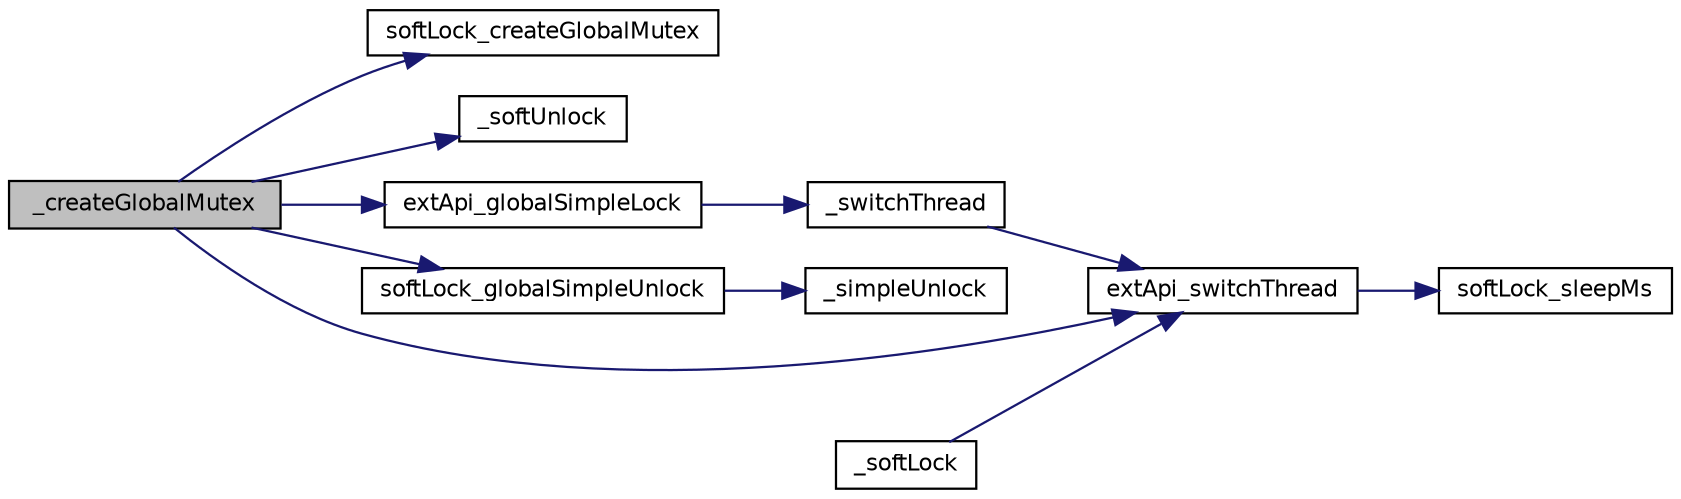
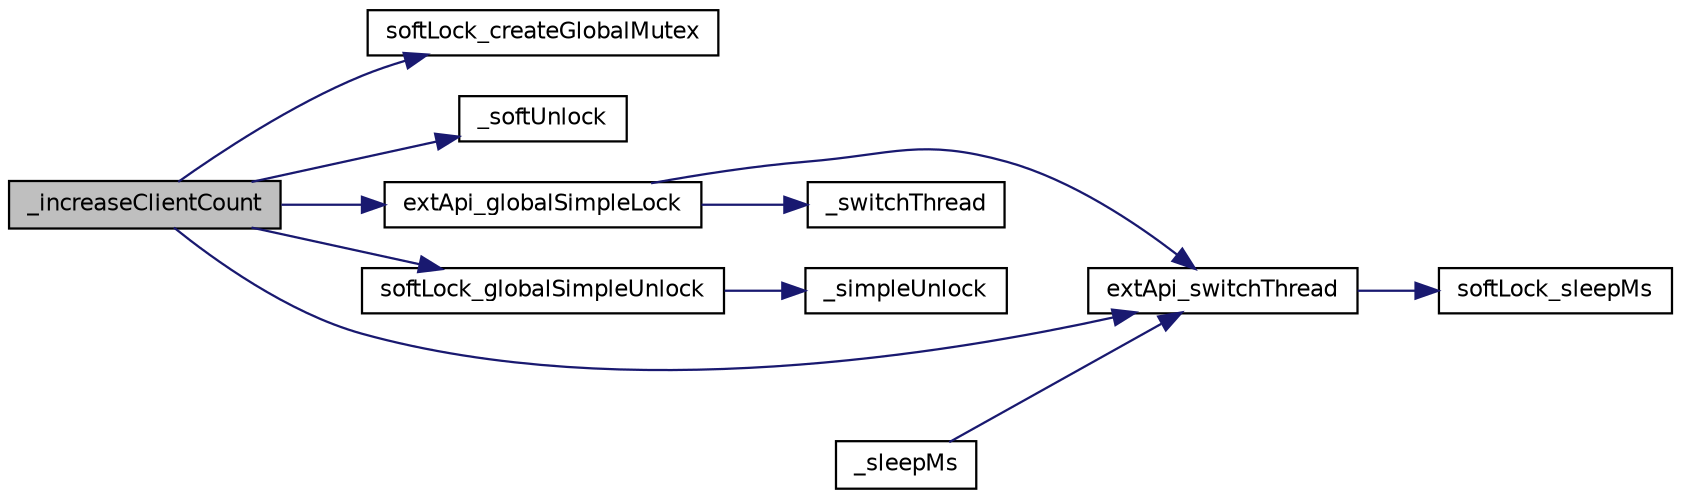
node "_createGlobalMutex": label "_createGlobalMutex" -> "_increaseClientCount"
edge "_switchThread" -> "extApi_switchThread": now "extApi_globalSimpleLock" -> "extApi_switchThread"
node "_softLock": label "_softLock" -> "_sleepMs"
